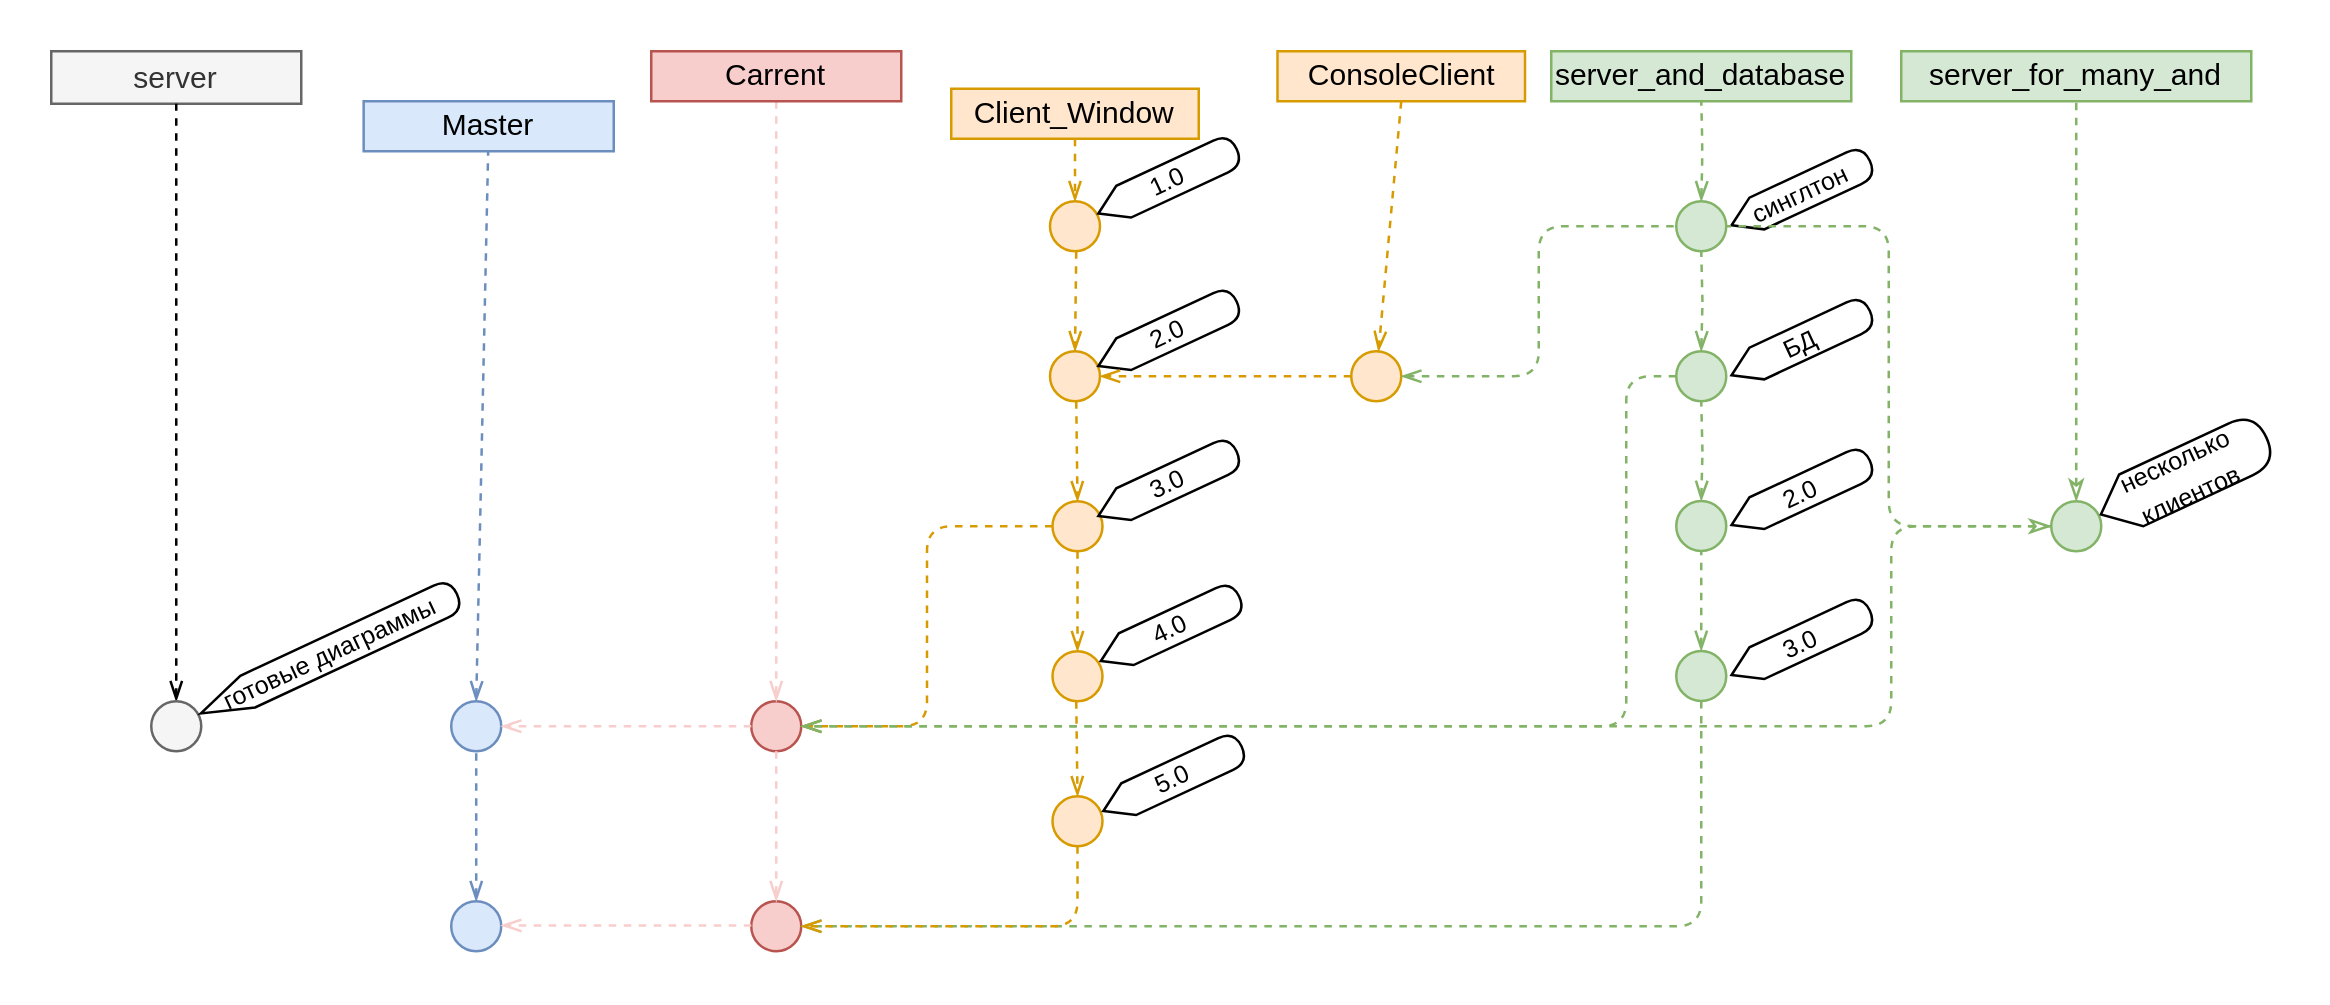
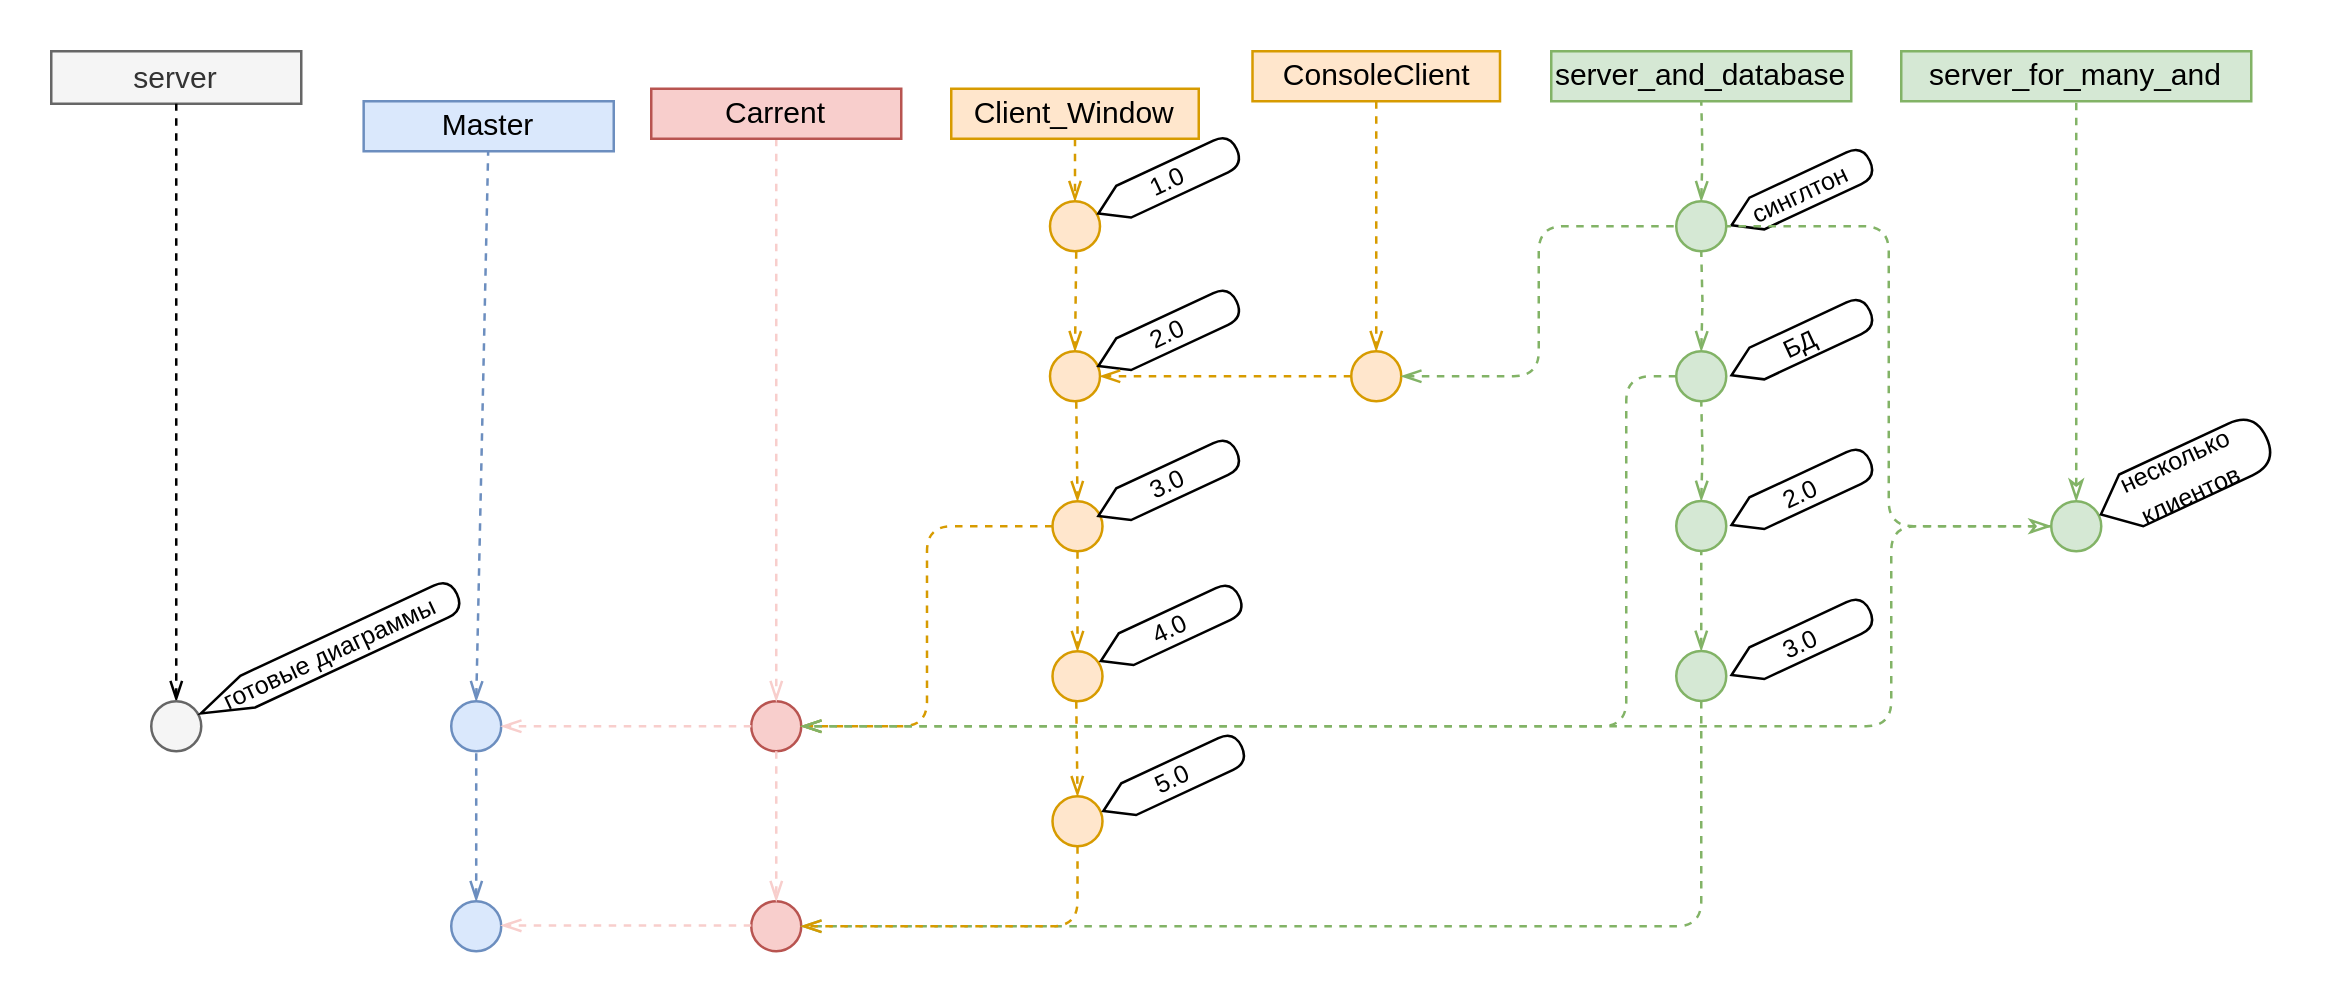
node "Carrent": moved (776, 76) -> (776, 114)
node "ConsoleClient": moved (1401, 76) -> (1376, 76)
